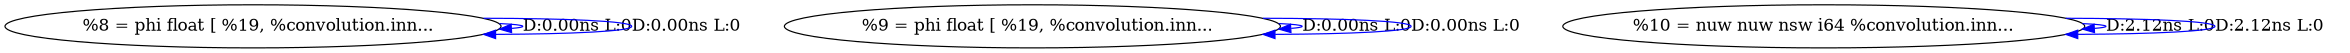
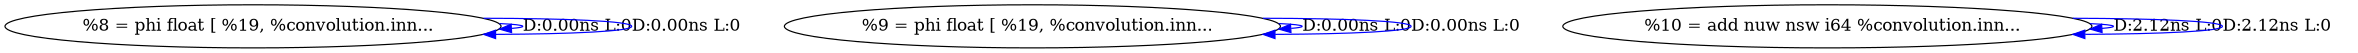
node "%10 = nuw nuw nsw i64 %convolution.inn...": label "%10 = nuw nuw nsw i64 %convolution.inn..." -> "%10 = add nuw nsw i64 %convolution.inn..."
